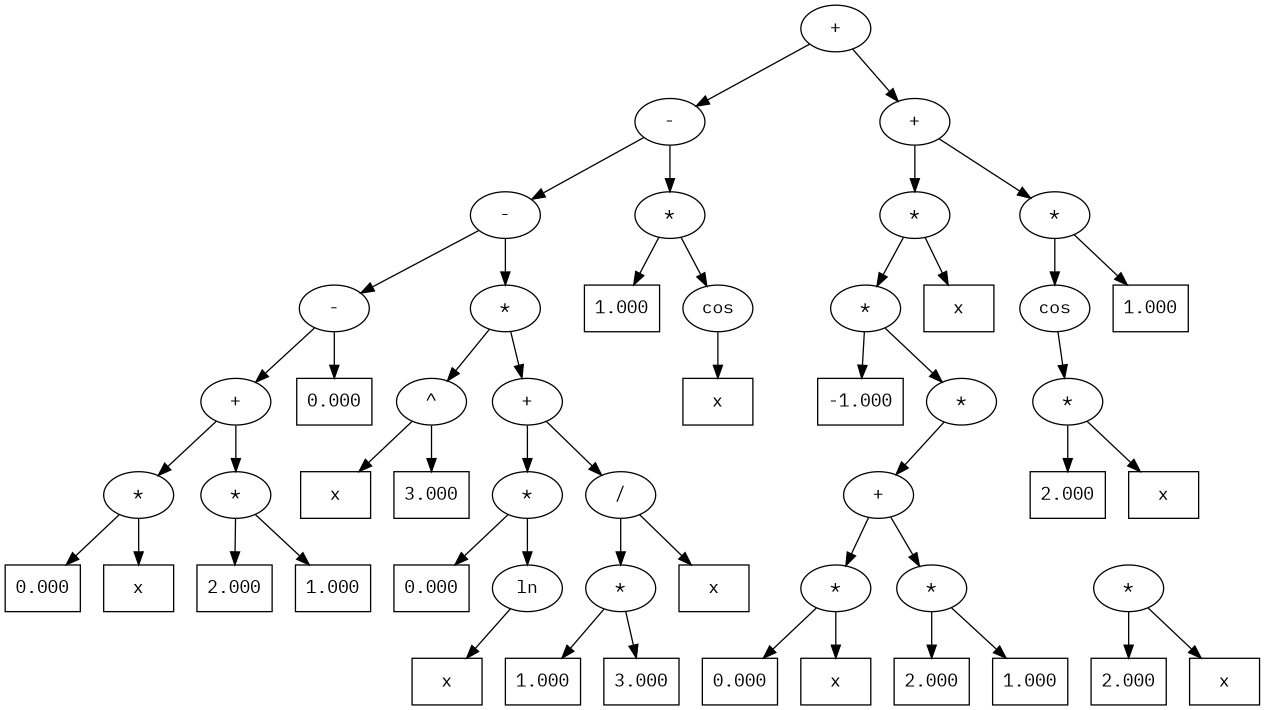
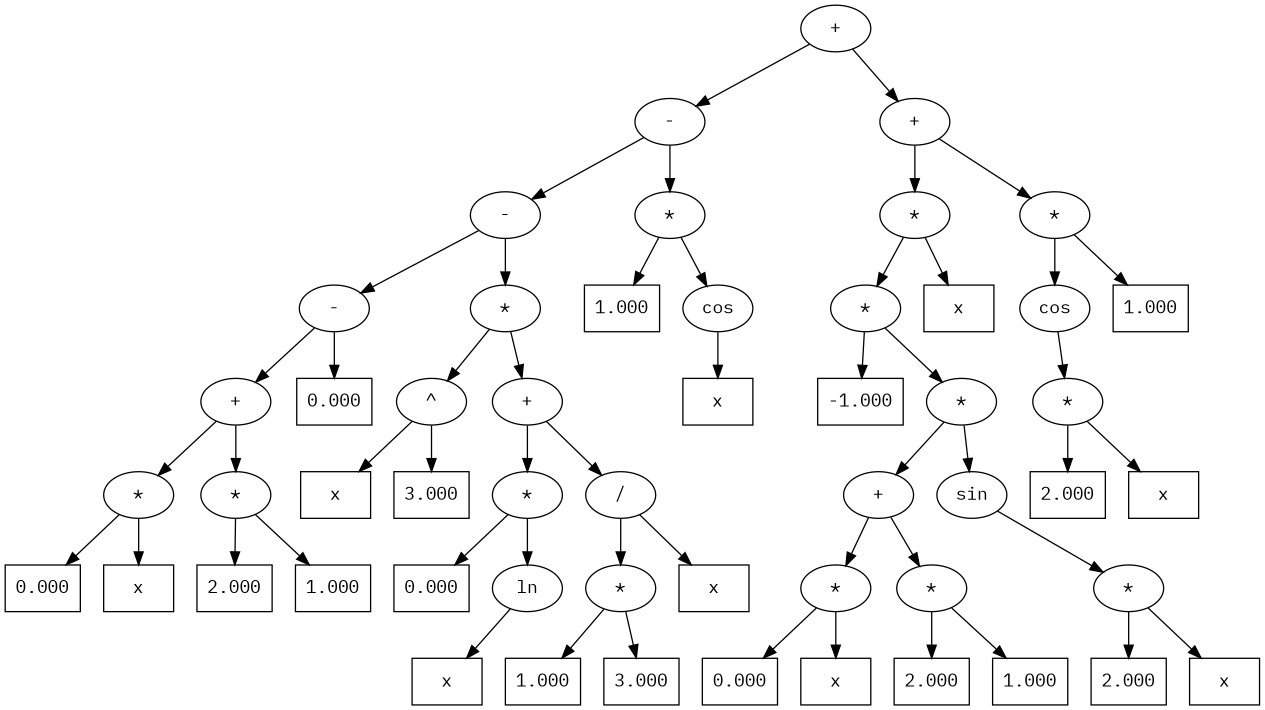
node "sin": added
